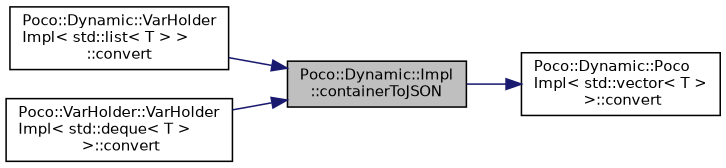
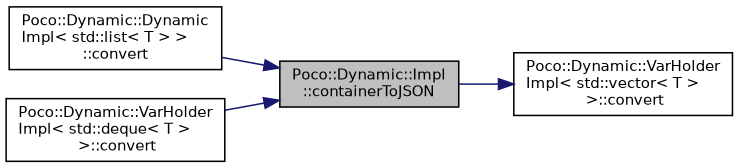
node "Poco::Dynamic::VarHolder Impl< std::list< T > > ::convert": label "Poco::Dynamic::VarHolder Impl< std::list< T > > ::convert" -> "Poco::Dynamic::Dynamic Impl< std::list< T > > ::convert"
node "Poco::Dynamic::Poco Impl< std::vector< T > >::convert": label "Poco::Dynamic::Poco Impl< std::vector< T > >::convert" -> "Poco::Dynamic::VarHolder Impl< std::vector< T > >::convert"
node "Poco::VarHolder::VarHolder Impl< std::deque< T > >::convert": label "Poco::VarHolder::VarHolder Impl< std::deque< T > >::convert" -> "Poco::Dynamic::VarHolder Impl< std::deque< T > >::convert"
